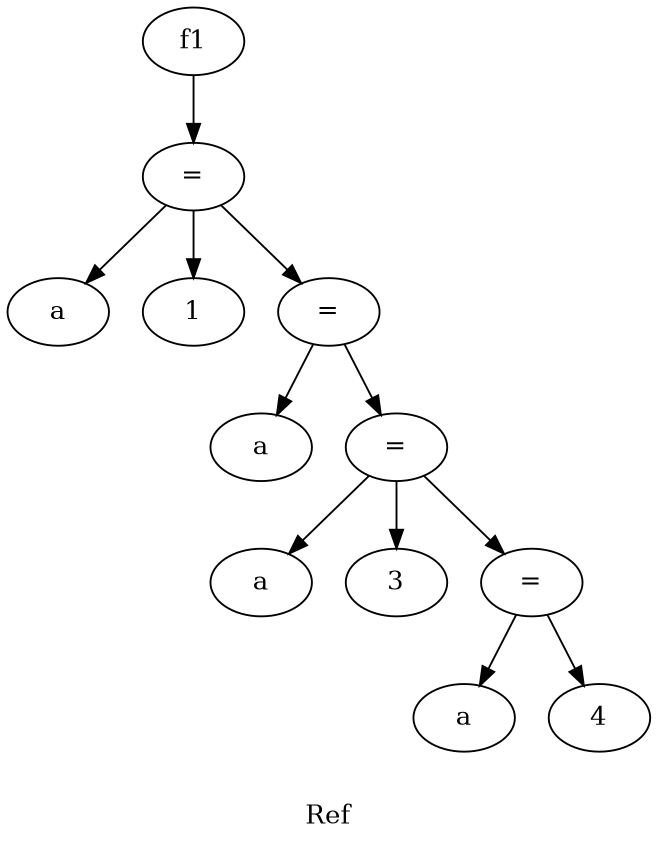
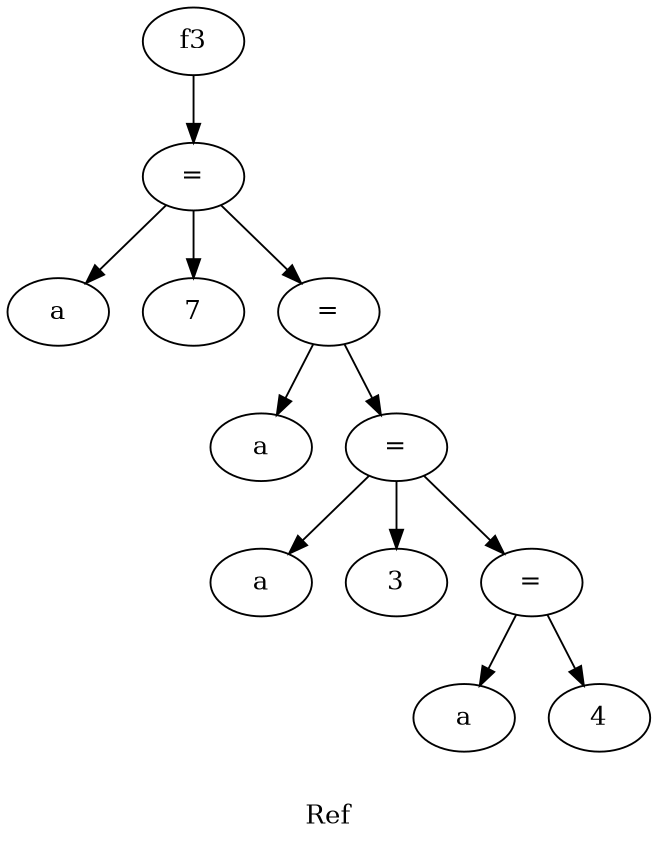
node "f1": label "f1" -> "f3"
node "1": label "1" -> "7"
